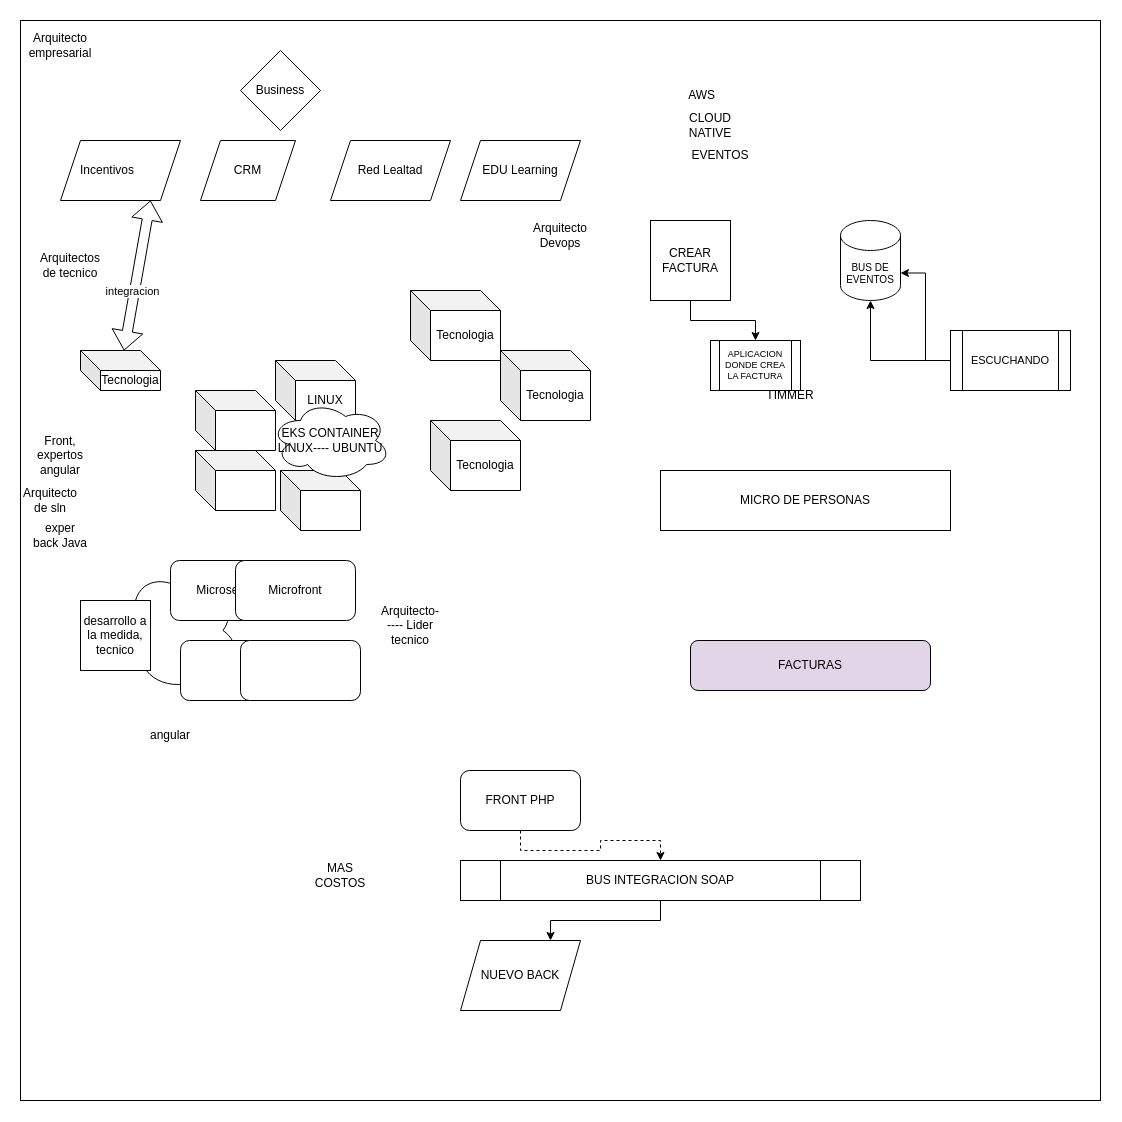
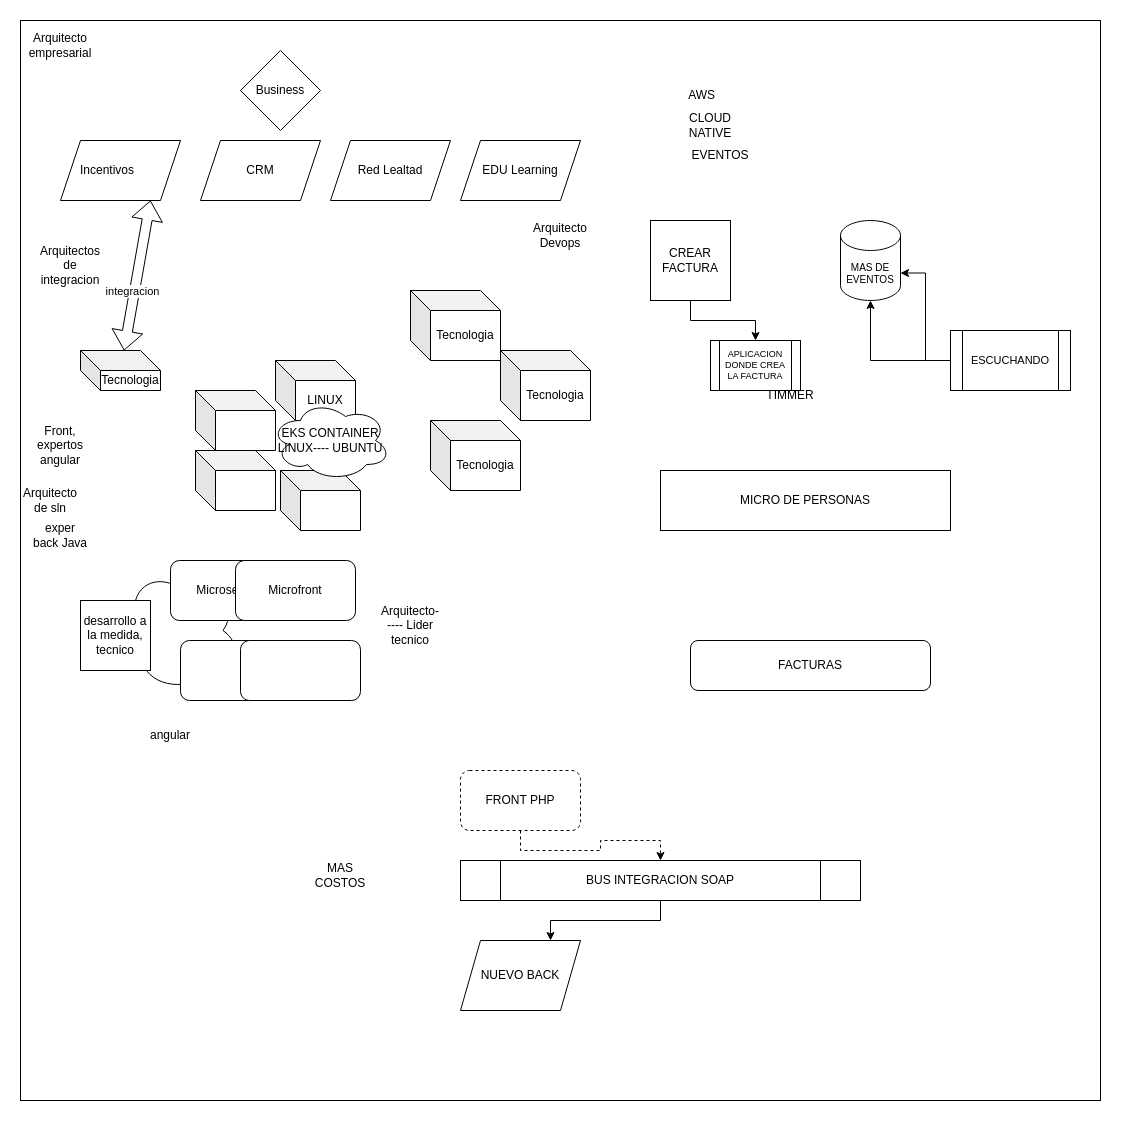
node "CRM": size 95x60 -> 120x60
node "Arquitectos de tecnico": label "Arquitectos de tecnico" -> "Arquitectos de integracion"
node "BUS DE EVENTOS": label "BUS DE EVENTOS" -> "MAS DE EVENTOS"
node "Front, expertos angular": moved (61, 456) -> (61, 446)
node "FACTURAS": fillcolor #e1d5e7 -> #ffffff
node "FRONT PHP": style solid -> dashed
